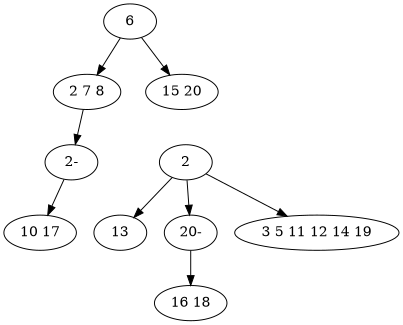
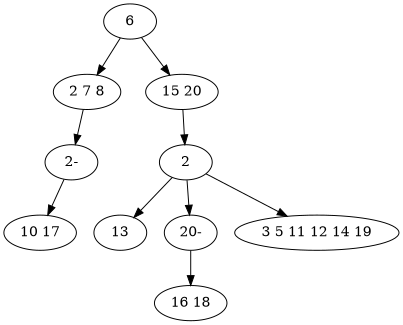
edge "15 20" -> "2": added
